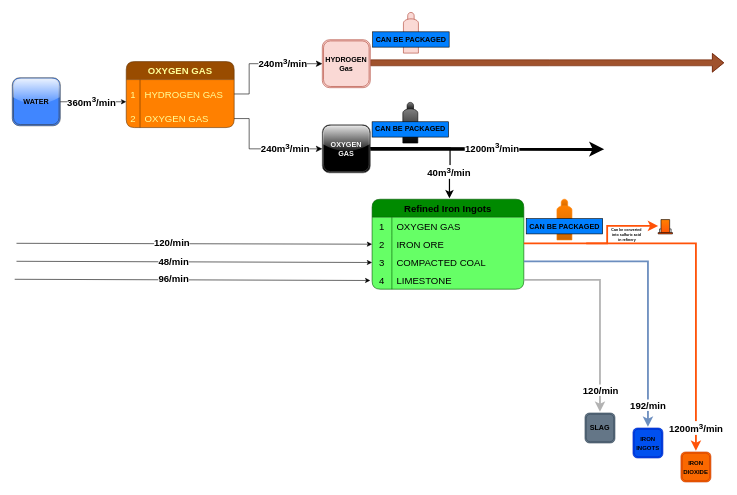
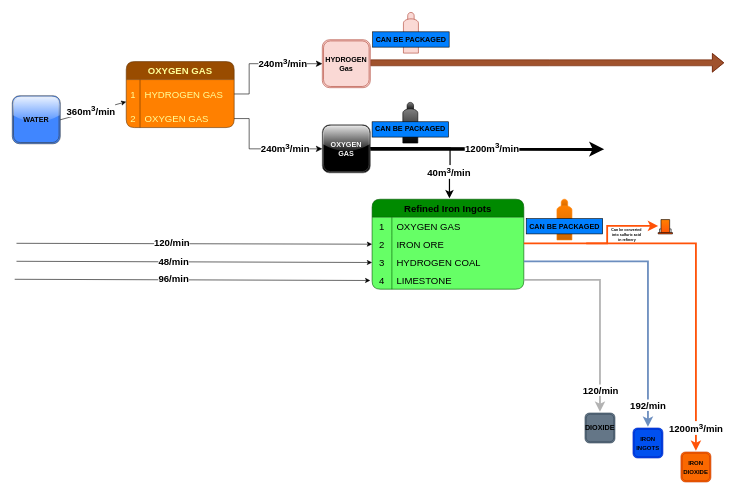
node "WATER": moved (36, 102) -> (36, 120)
node "COMPACTED COAL": label "COMPACTED COAL" -> "HYDROGEN COAL"
node "SLAG": label "SLAG" -> "DIOXIDE"
